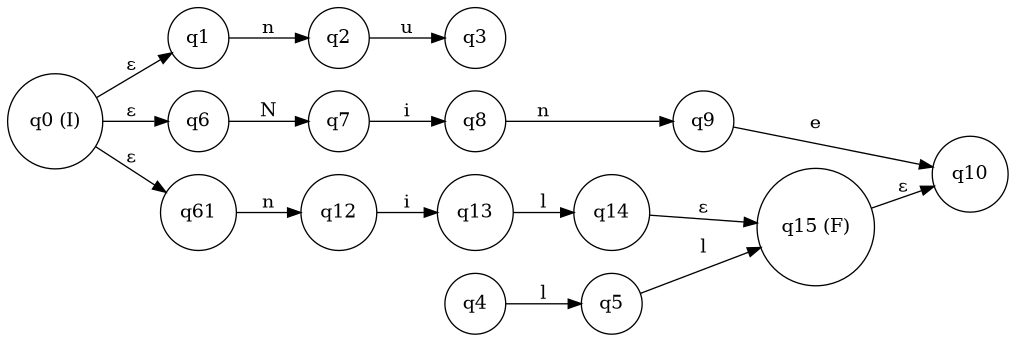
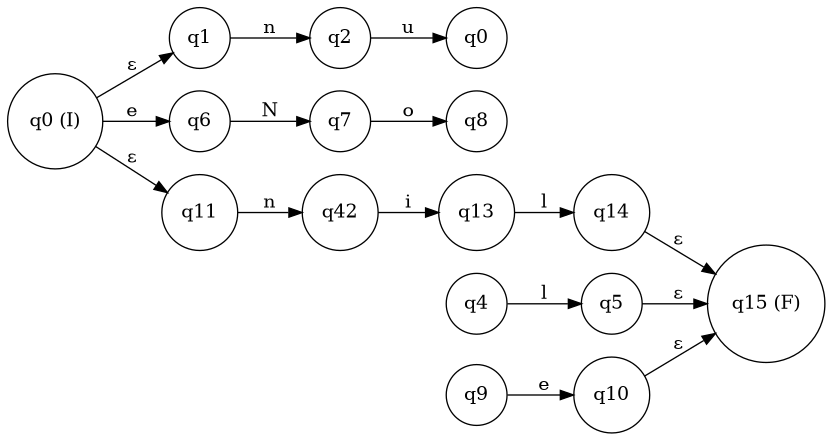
node "q3": label "q3" -> "q0"
edge "q0 (I)" -> "q6": label "ε" -> "e"
edge "q7" -> "q8": label "i" -> "o"
edge "q8" -> "q9": removed, label "n"
edge "q15 (F)" -> "q10": reversed
node "q61": label "q61" -> "q11"
node "q12": label "q12" -> "q42"
edge "q5" -> "q15 (F)": label "l" -> "ε"
